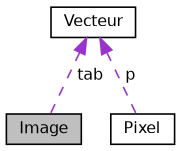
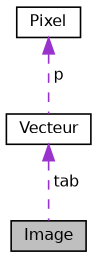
edge "Pixel" -> "Vecteur": reversed
